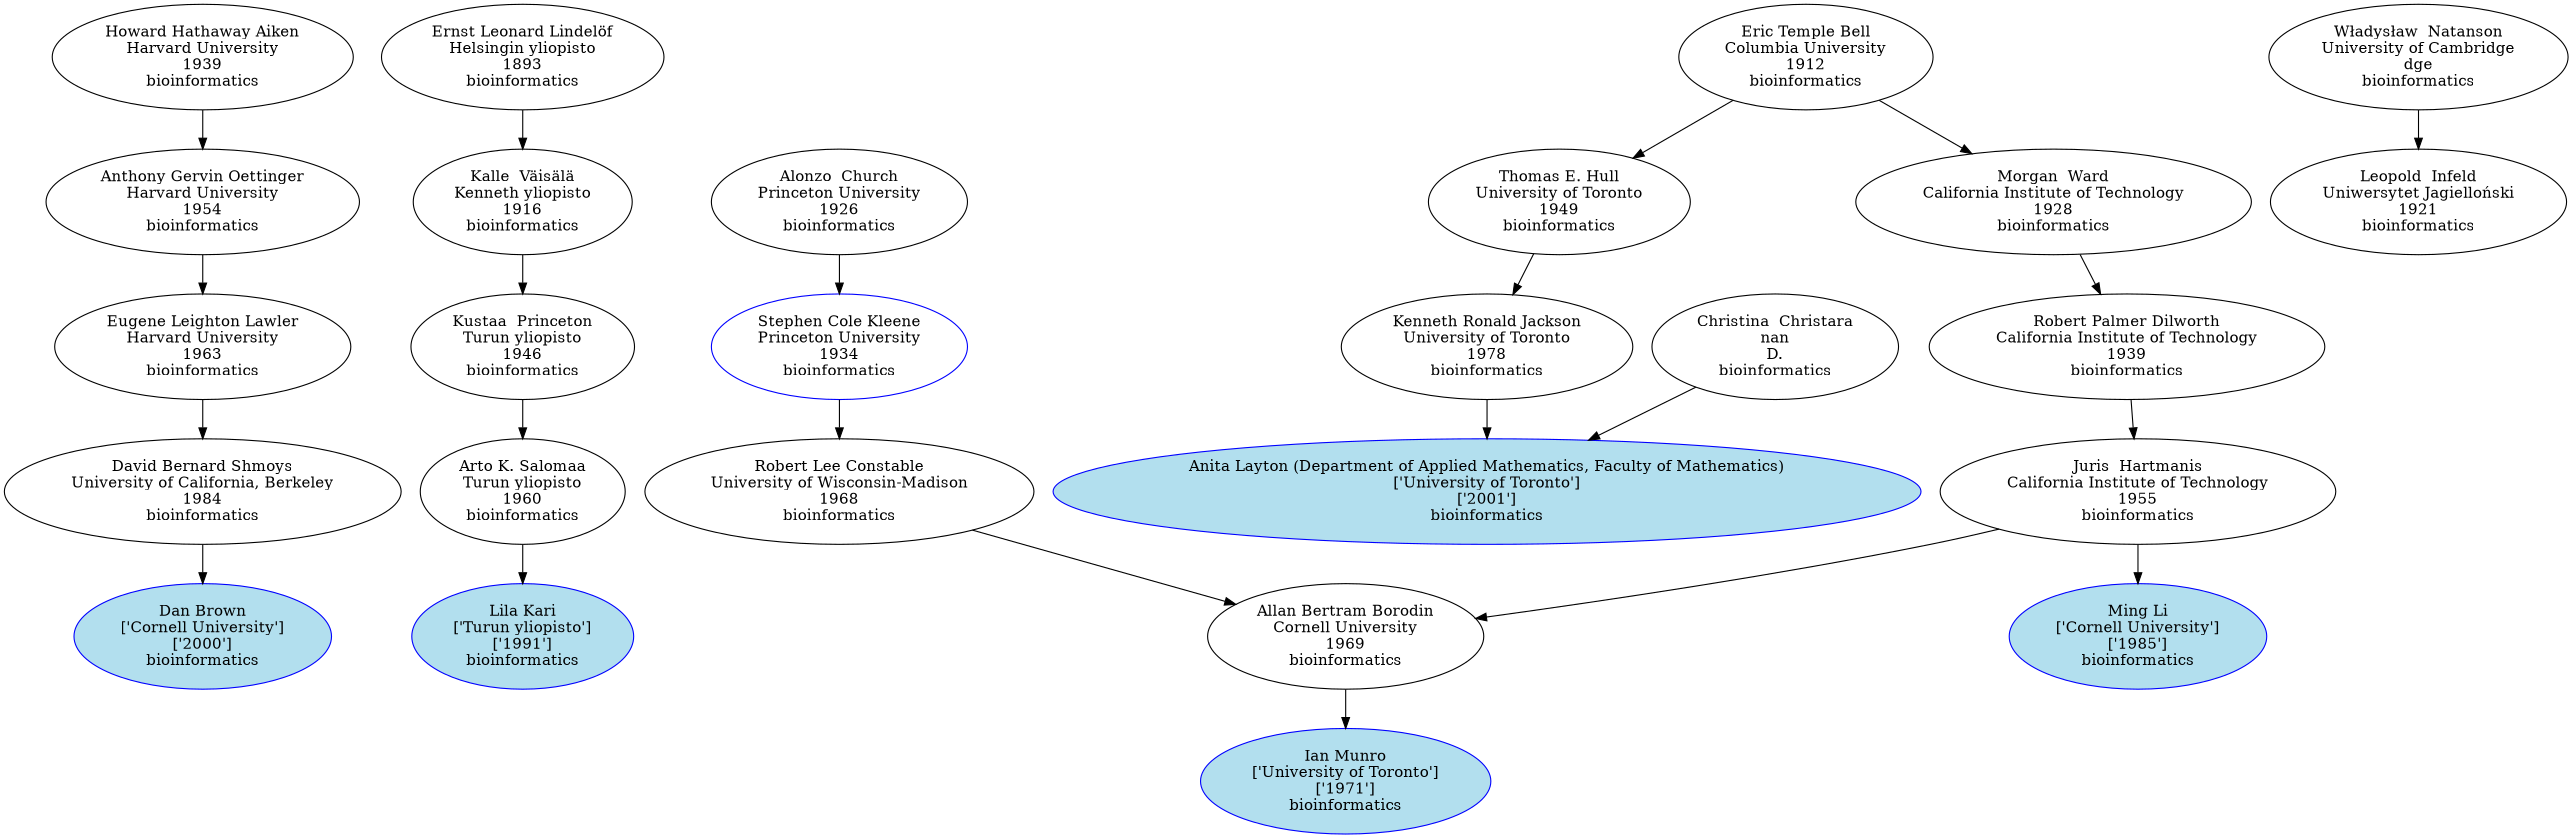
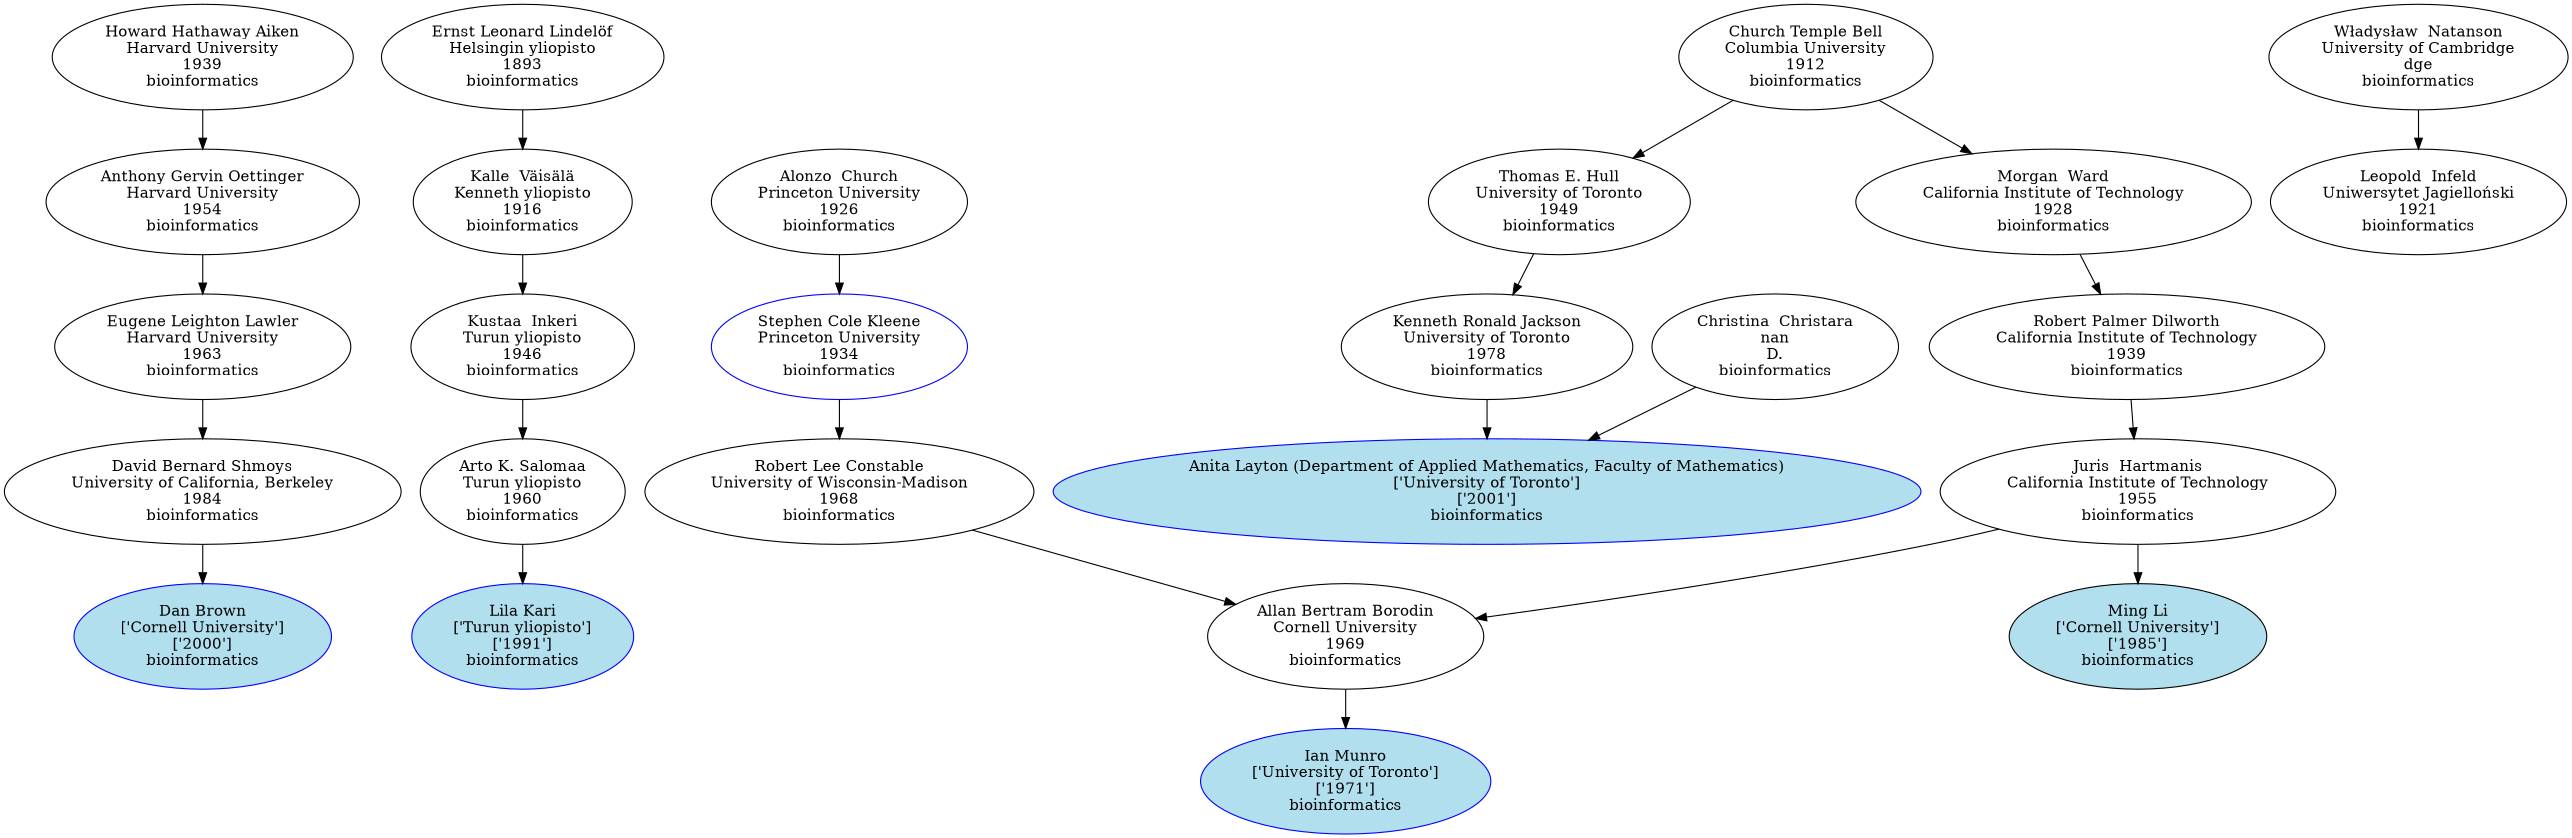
node "Eric Temple Bell Columbia University 1912 bioinformatics": label "Eric Temple Bell Columbia University 1912 bioinformatics" -> "Church Temple Bell Columbia University 1912 bioinformatics"
node "Kustaa  Princeton Turun yliopisto 1946 bioinformatics": label "Kustaa  Princeton Turun yliopisto 1946 bioinformatics" -> "Kustaa  Inkeri Turun yliopisto 1946 bioinformatics"
node "Ming Li ['Cornell University'] ['1985'] bioinformatics": color blue -> black
